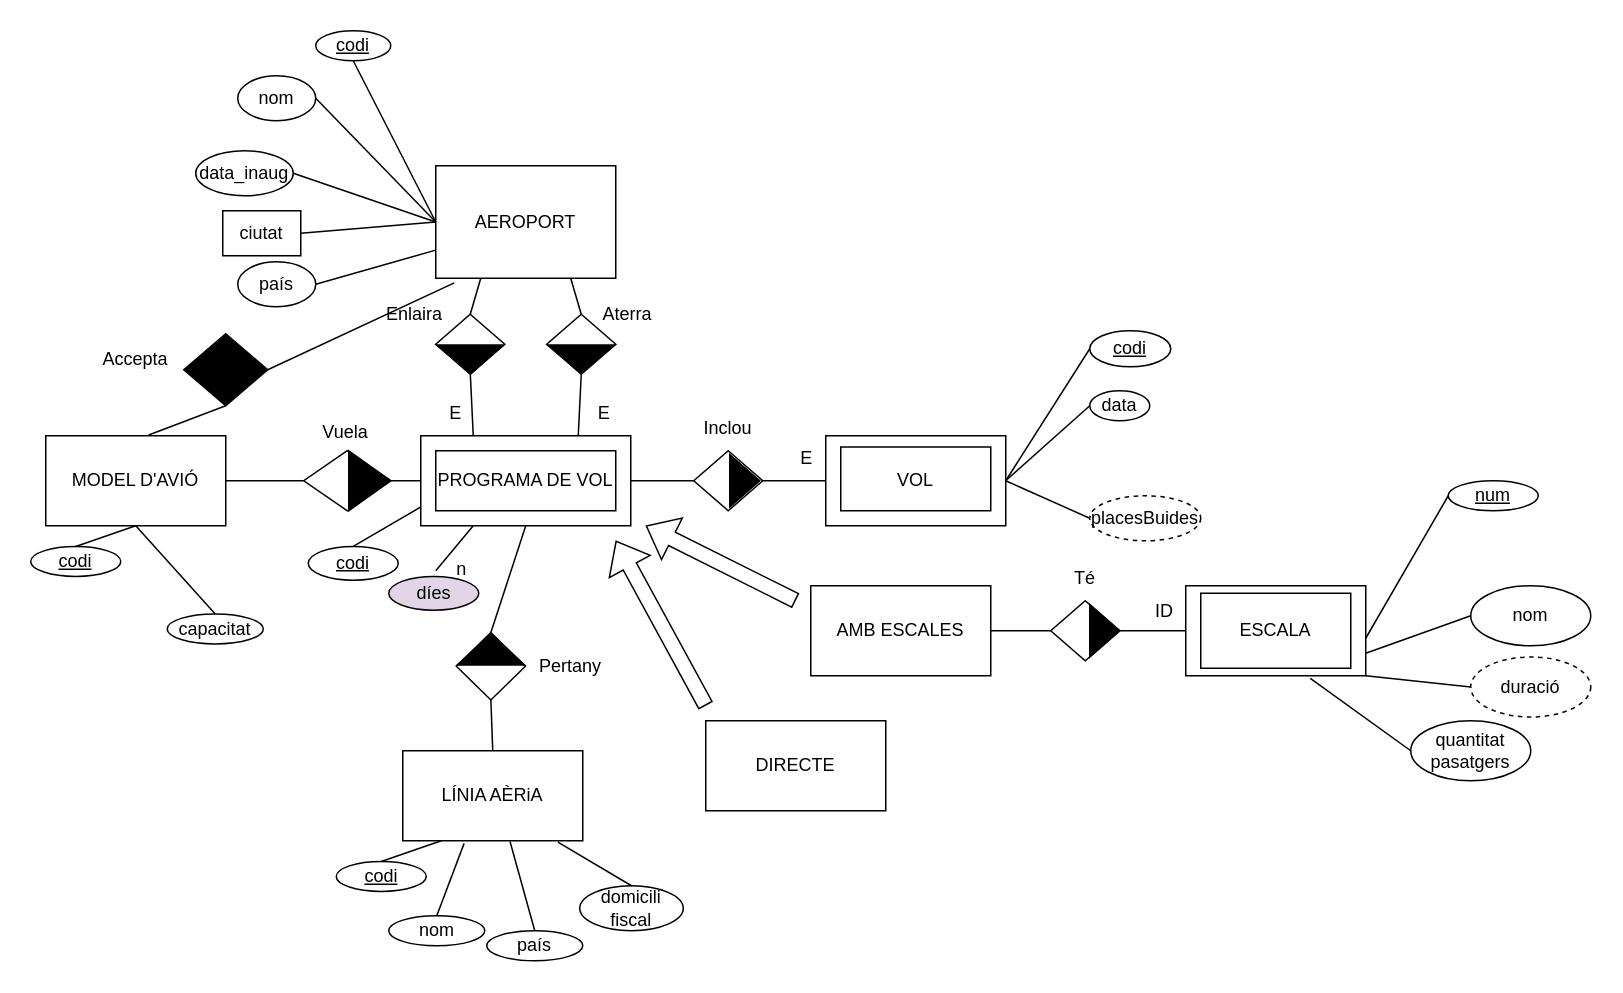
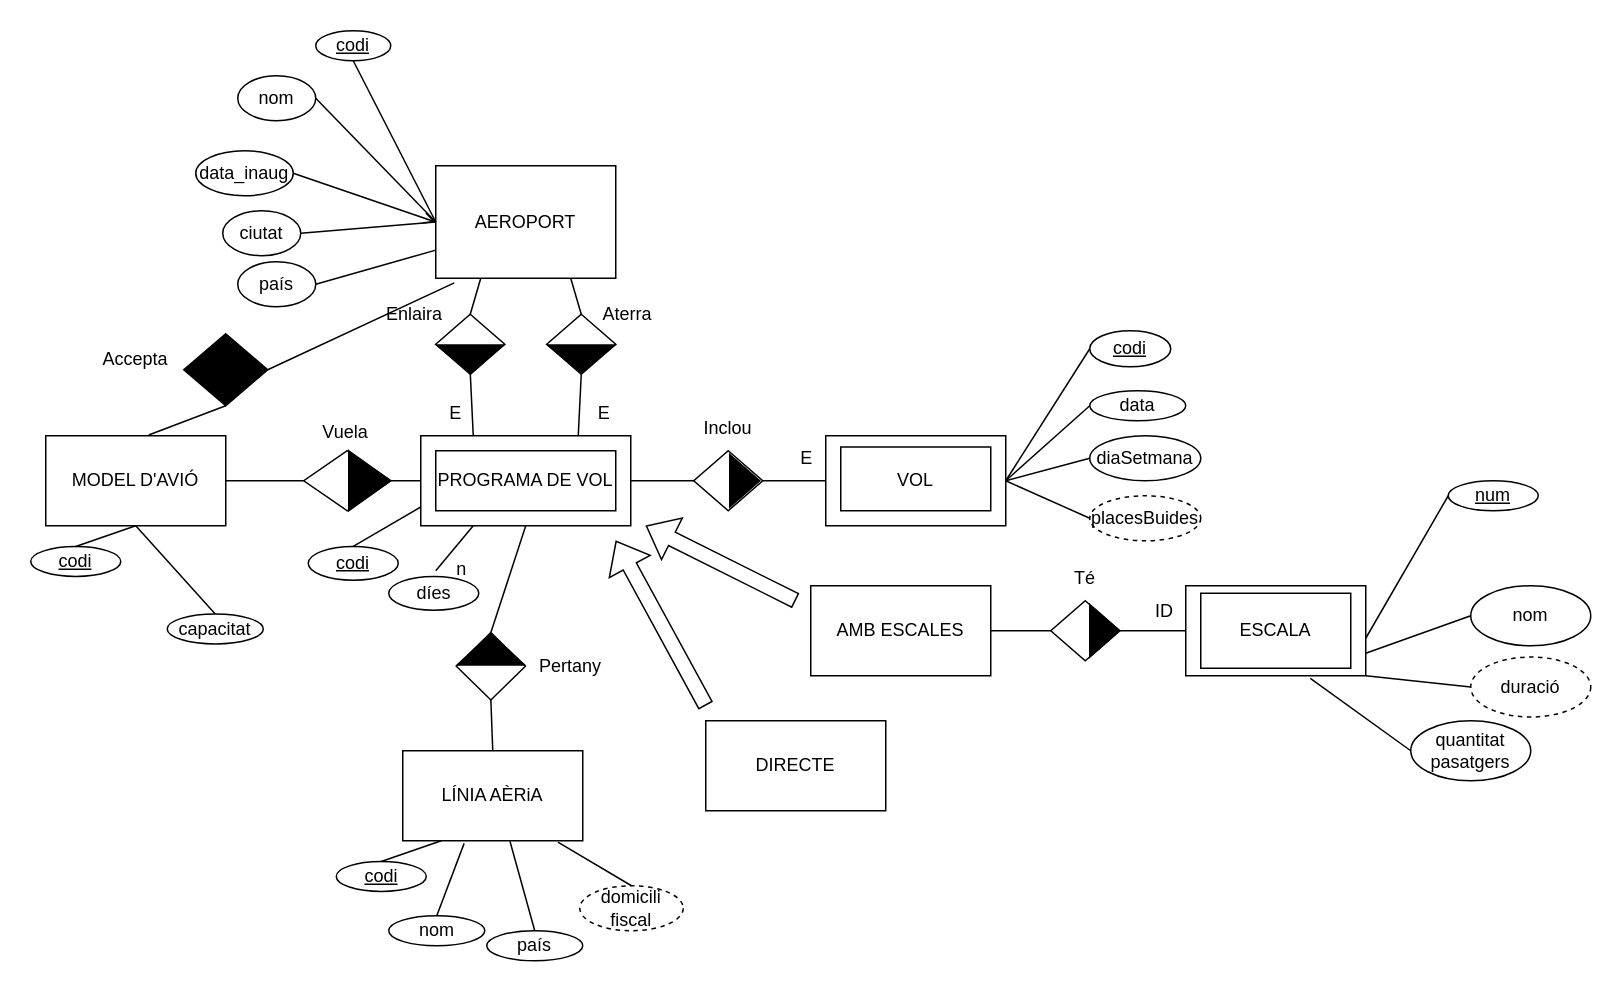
edge "data_inaug" -- "AEROPORT": arrowhead none -> open
node "ciutat": shape rectangle -> ellipse
node "data": size 60x30 -> 96x30
node "diaSetmana": added
edge "diaSetmana" -- "VOL": added
node "díes": fillcolor #e1d5e7 -> #ffffff
node "domicili fiscal": style solid -> dashed
